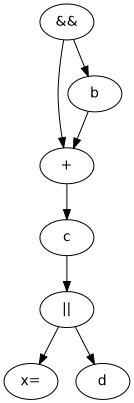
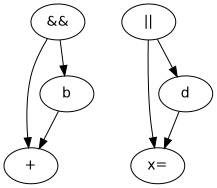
edge "d" -> "x=": added
node "c": removed
